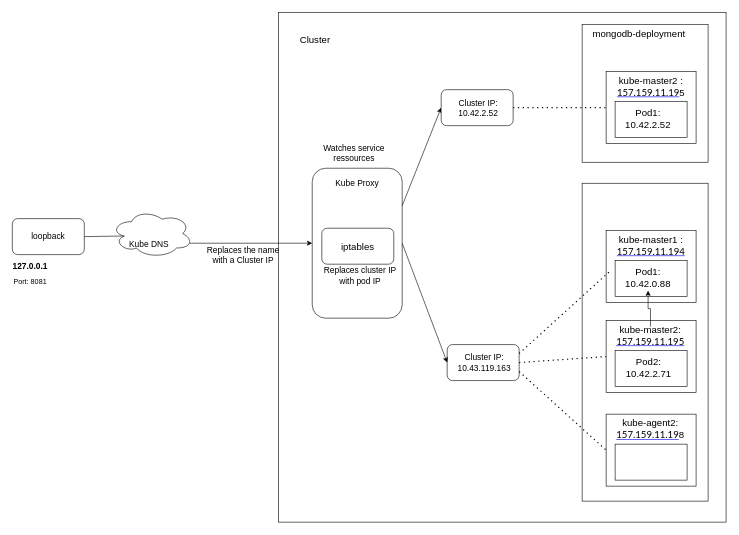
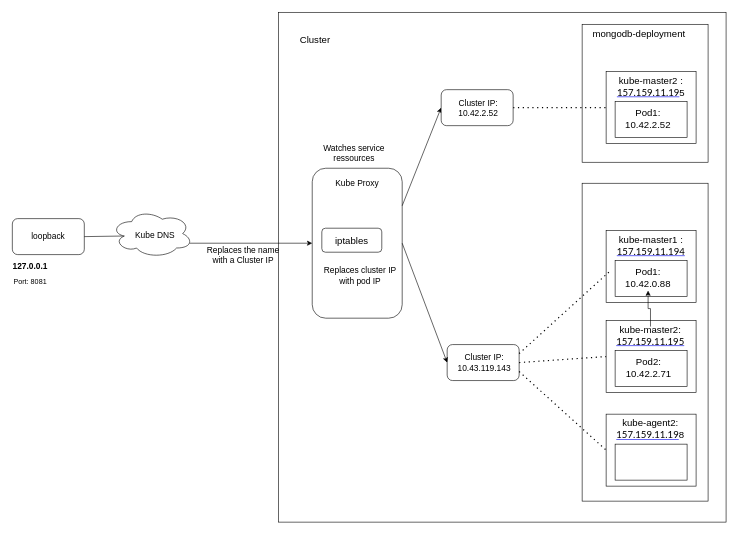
node "Kube DNS": moved (149, 244) -> (155, 235)
node "iptables": size 72x36 -> 60x24
node "Cluster IP: 10.43.119.163": label "Cluster IP: 10.43.119.163" -> "Cluster IP: 10.43.119.143"
